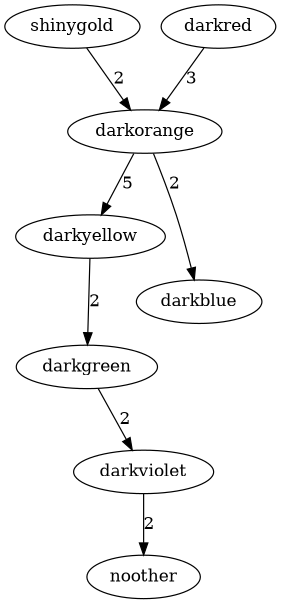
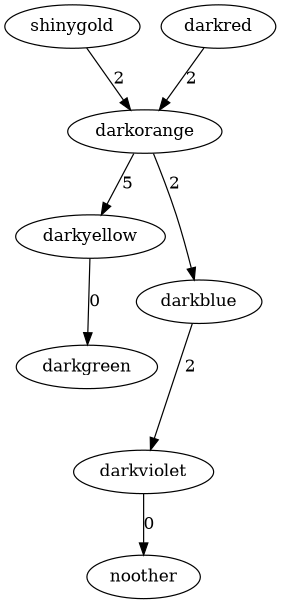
edge "darkred" -> "darkorange": label "3" -> "2"
edge "darkyellow" -> "darkgreen": label "2" -> "0"
edge "darkgreen" -> "darkviolet": now "darkblue" -> "darkviolet"
edge "darkviolet" -> "noother": label "2" -> "0"
